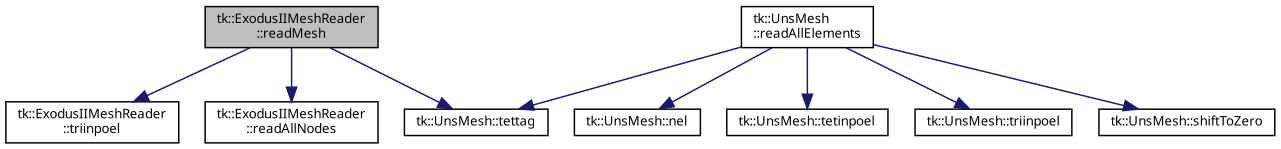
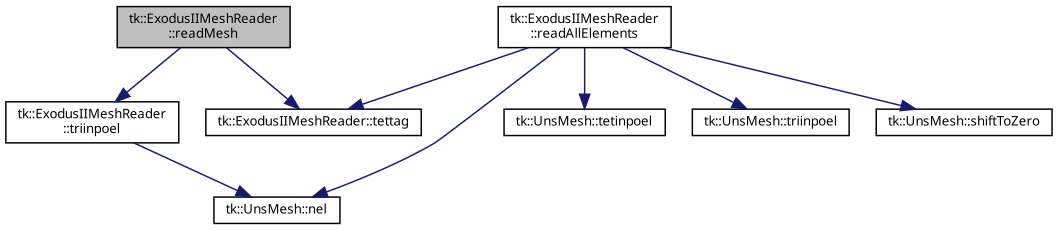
node "tk::UnsMesh ::readAllElements": label "tk::UnsMesh ::readAllElements" -> "tk::ExodusIIMeshReader ::readAllElements"
node "tk::ExodusIIMeshReader ::readAllNodes": removed
node "tk::UnsMesh::tettag": label "tk::UnsMesh::tettag" -> "tk::ExodusIIMeshReader::tettag"
edge "tk::ExodusIIMeshReader ::triinpoel" -> "tk::UnsMesh::nel": added
